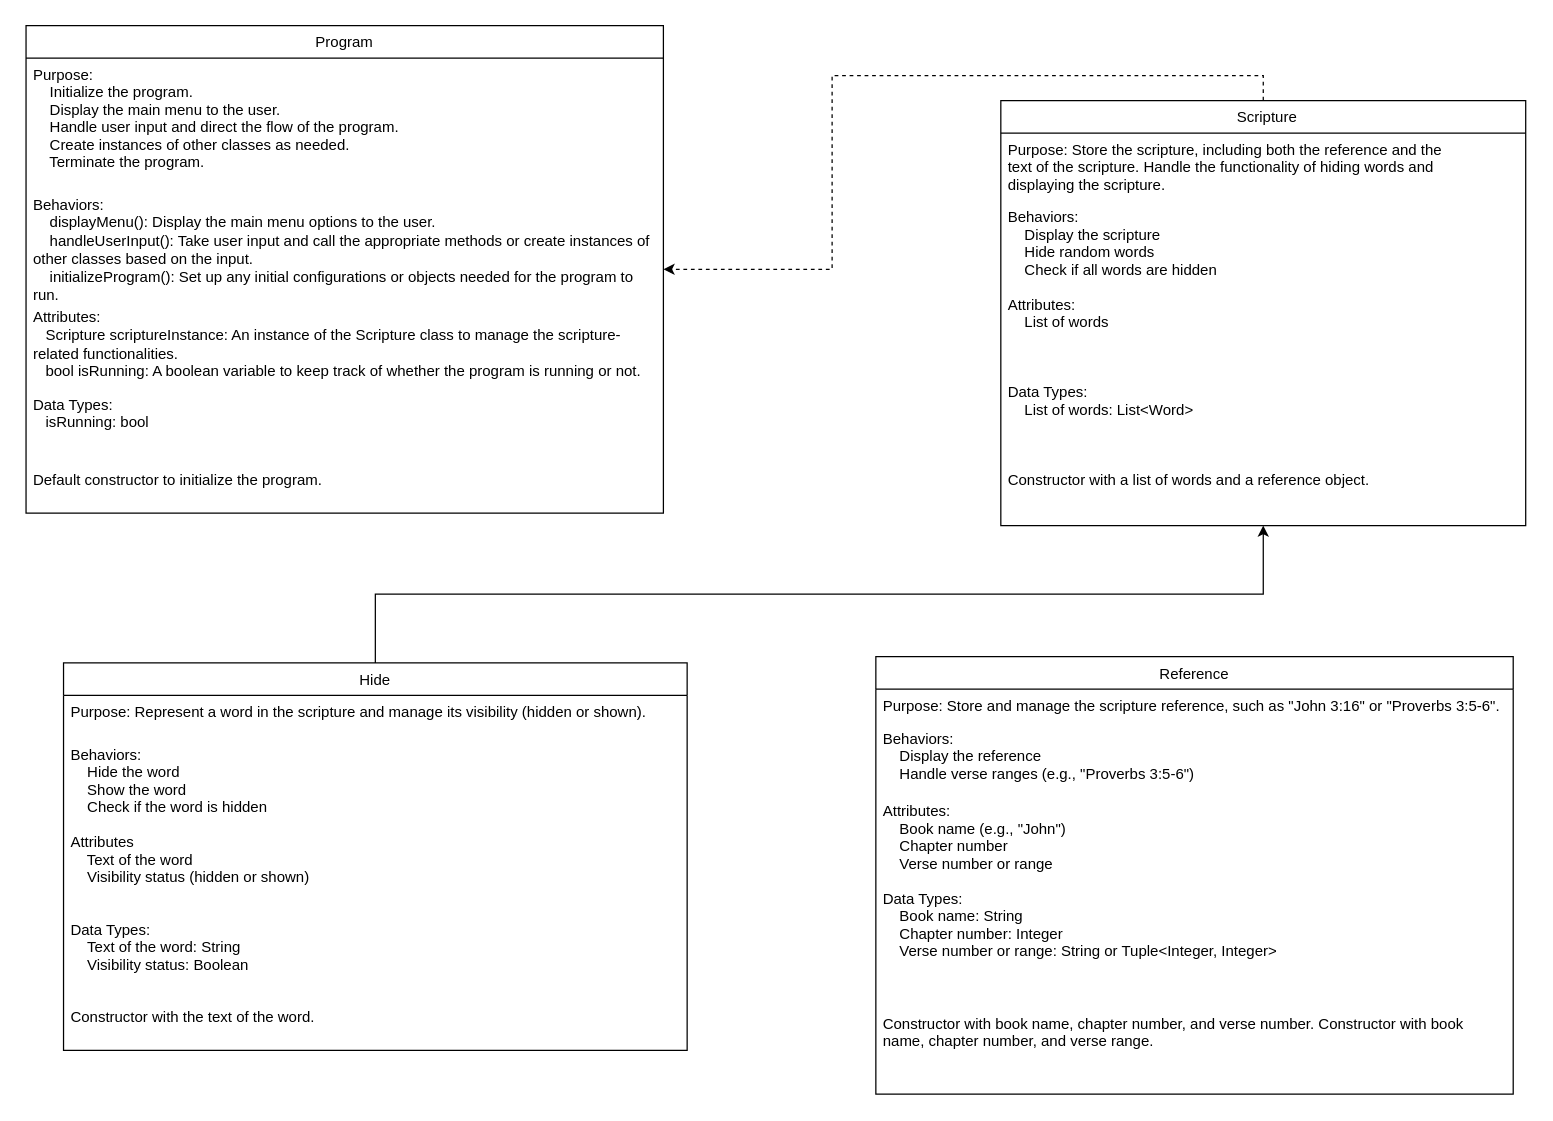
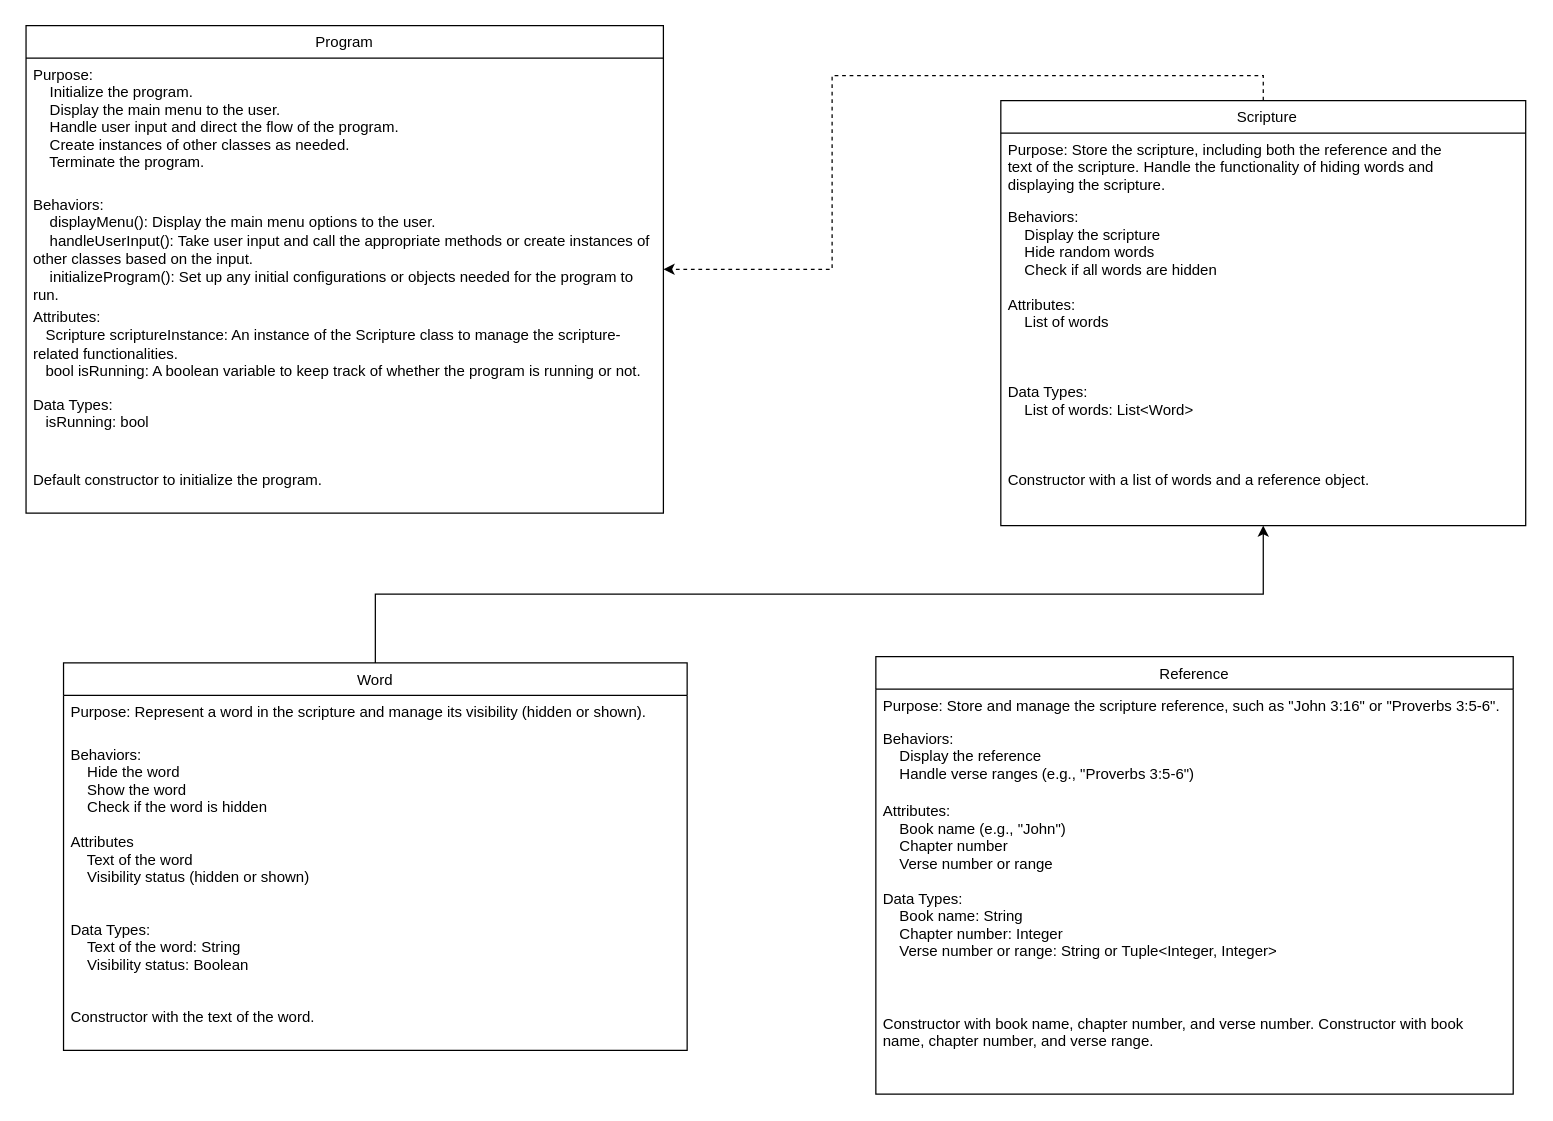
node "Hide": label "Hide" -> "Word"
